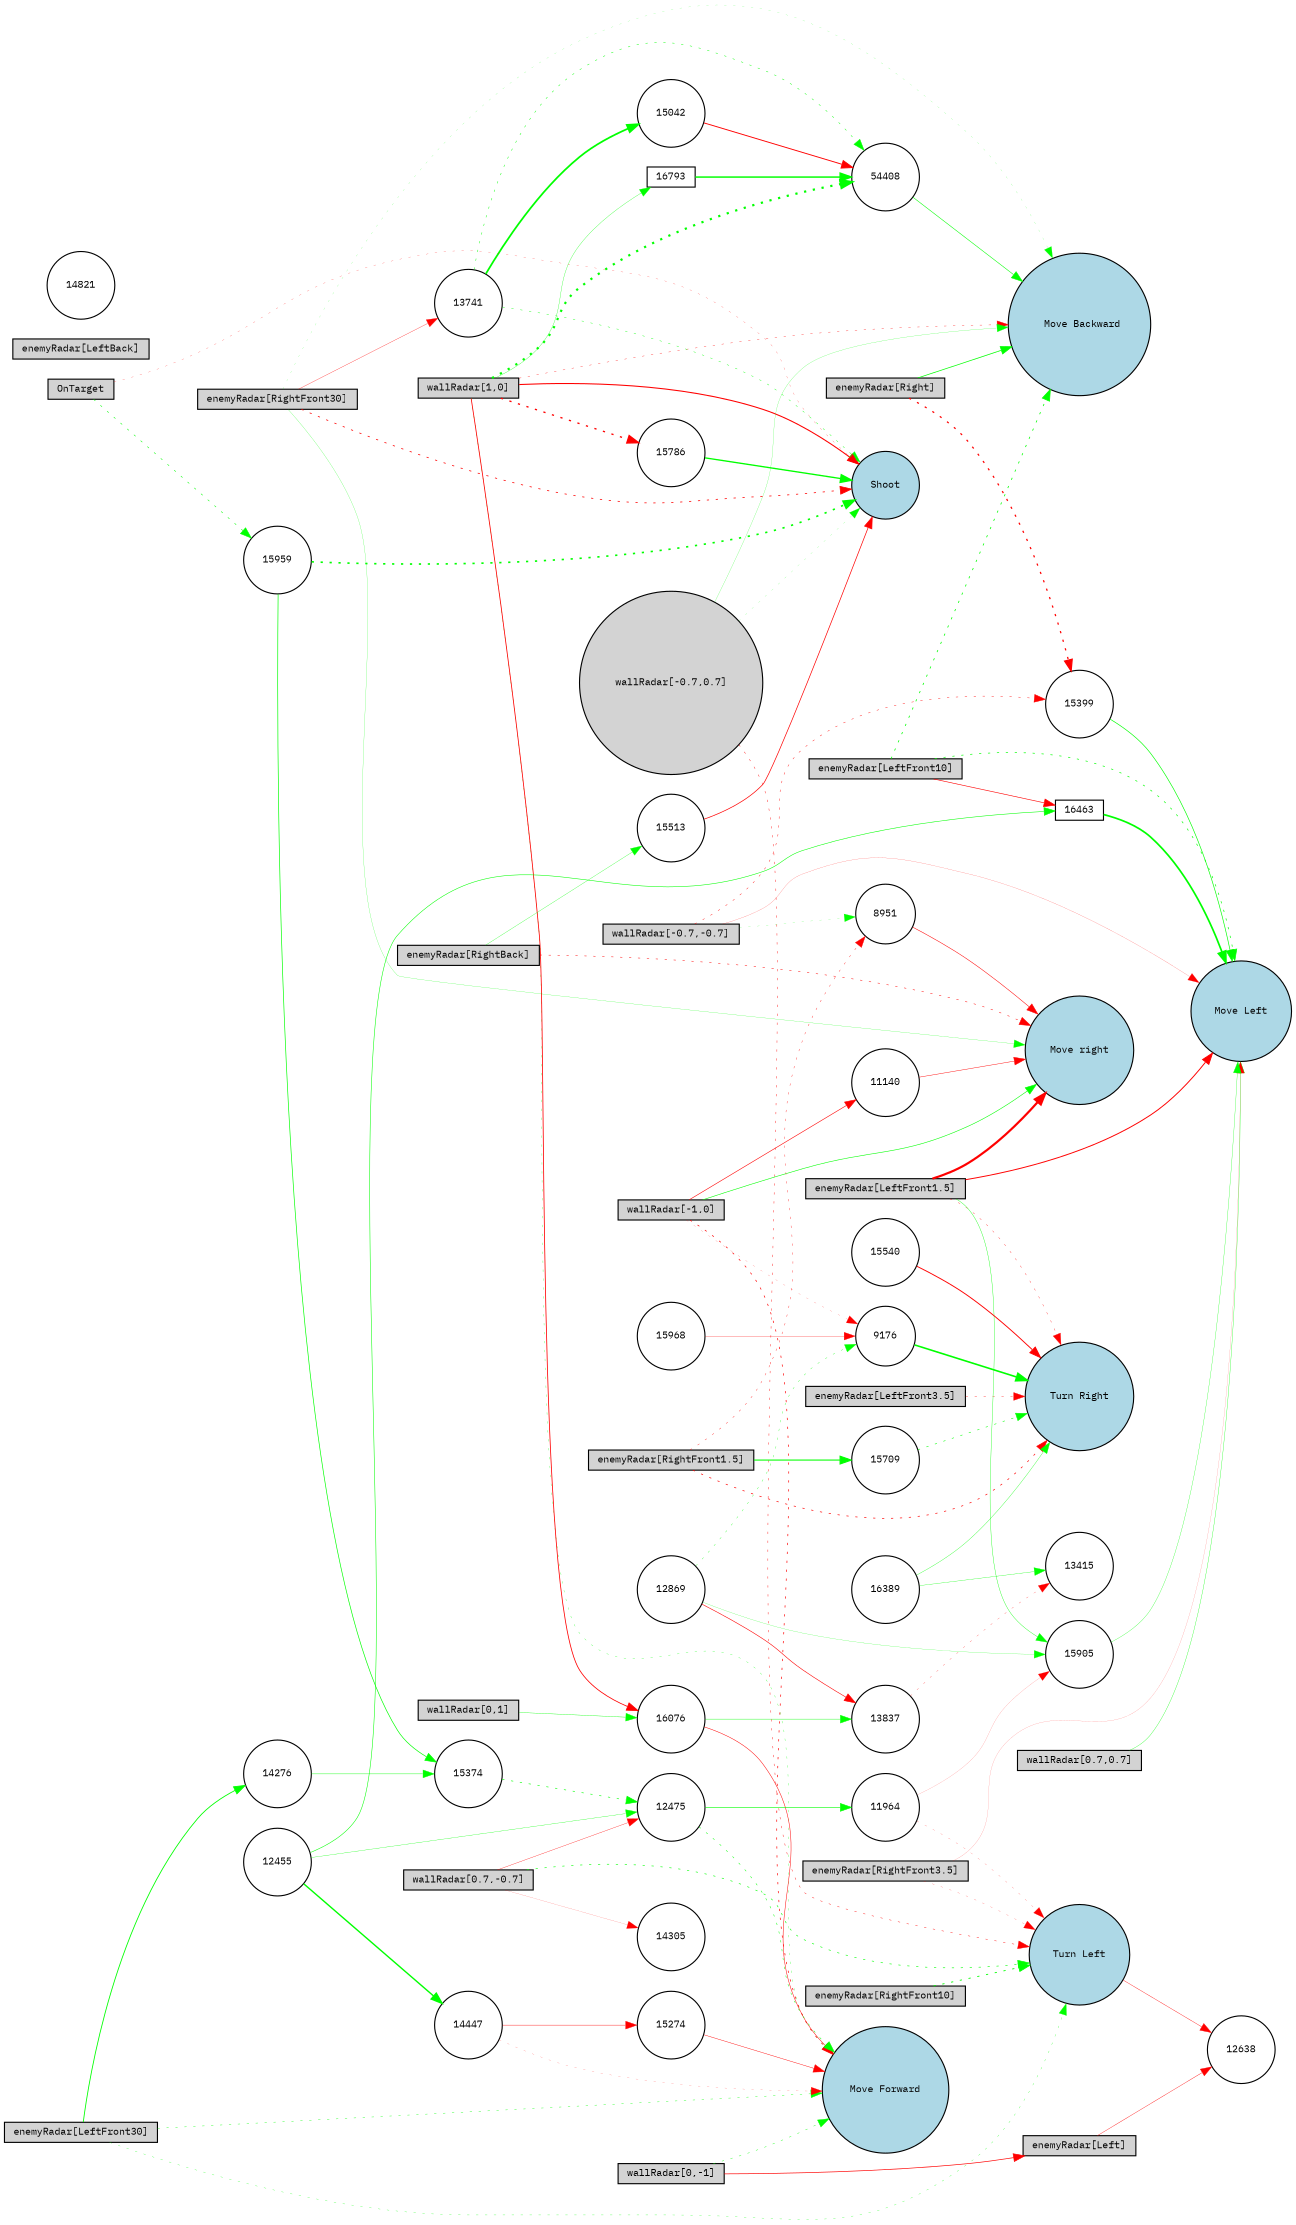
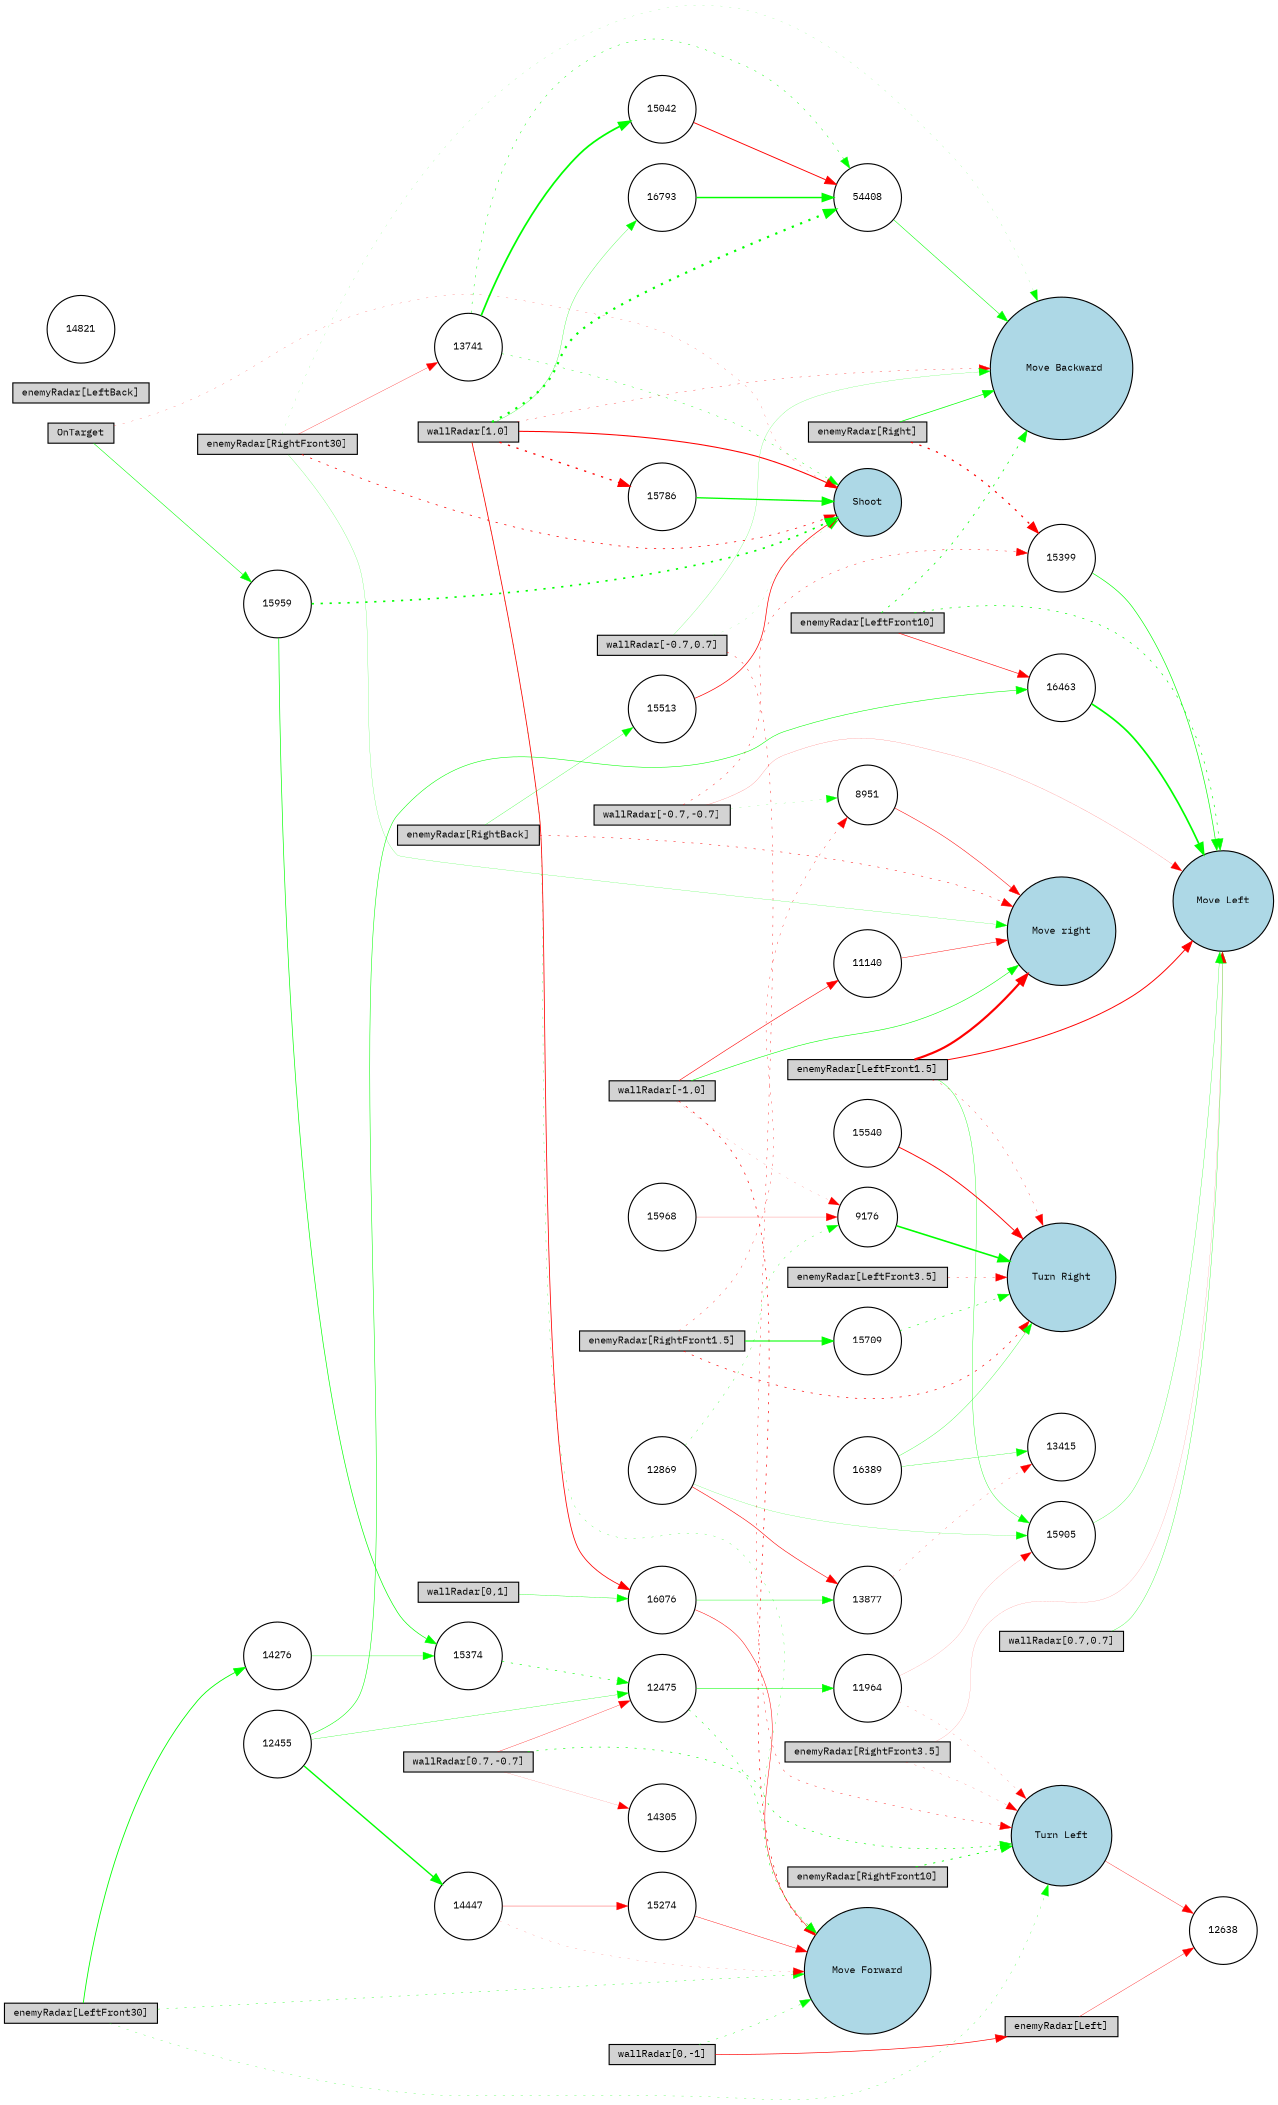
node "16793": shape box -> circle
edge "OnTarget" -> "15959": style dotted -> solid
node "wallRadar[-0.7,0.7]": shape circle -> box
node "16463": shape box -> circle
node "13837": label "13837" -> "13877"
